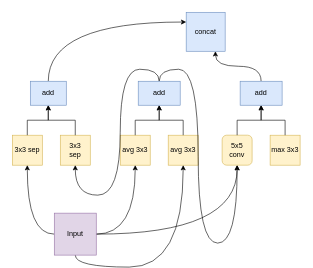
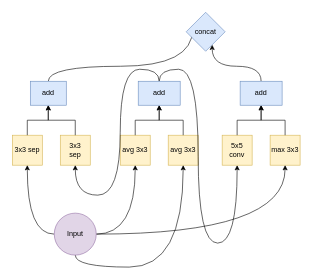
node "concat": shape rectangle -> diamond
node "5x5 conv": shape rounded rectangle -> rectangle
edge "Input" -> "5x5 conv": now "Input" -> "max 3x3"
node "Input": shape rectangle -> ellipse
